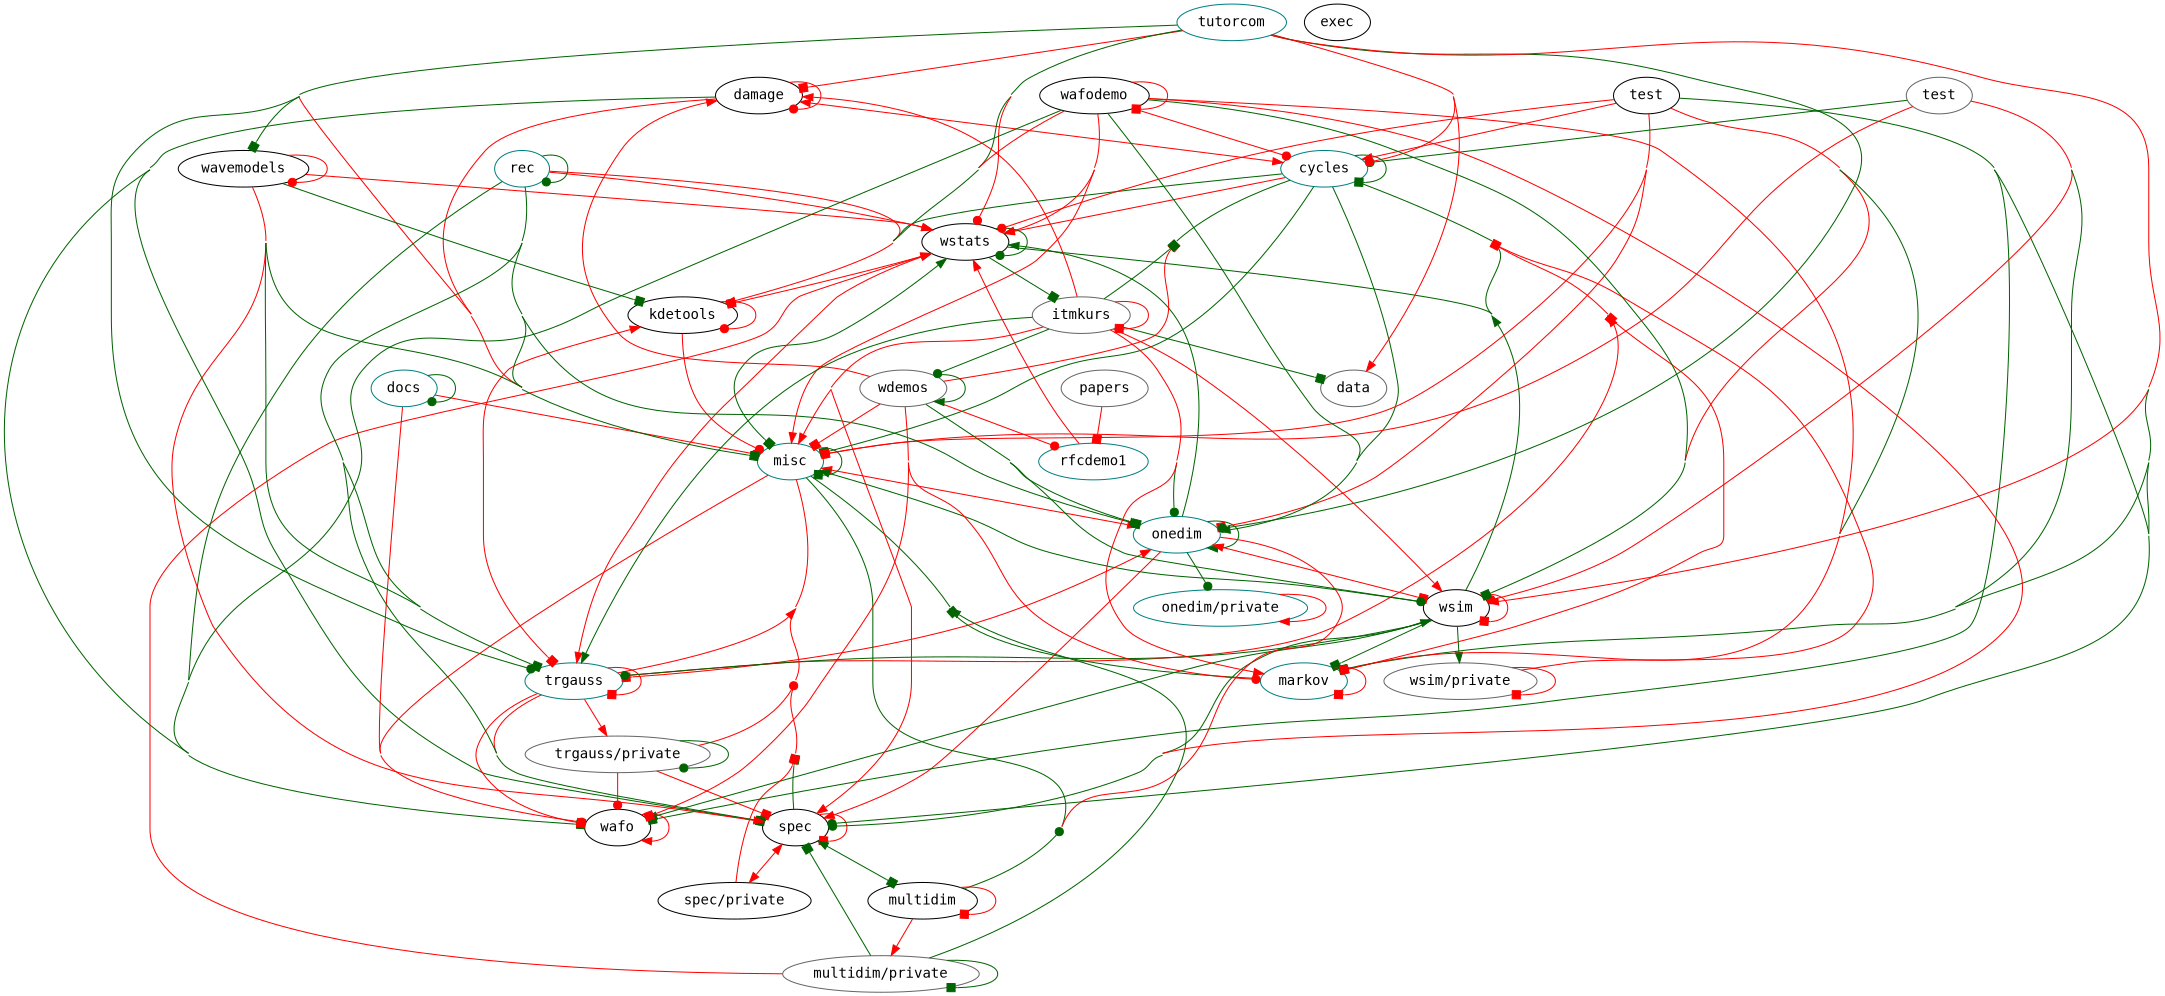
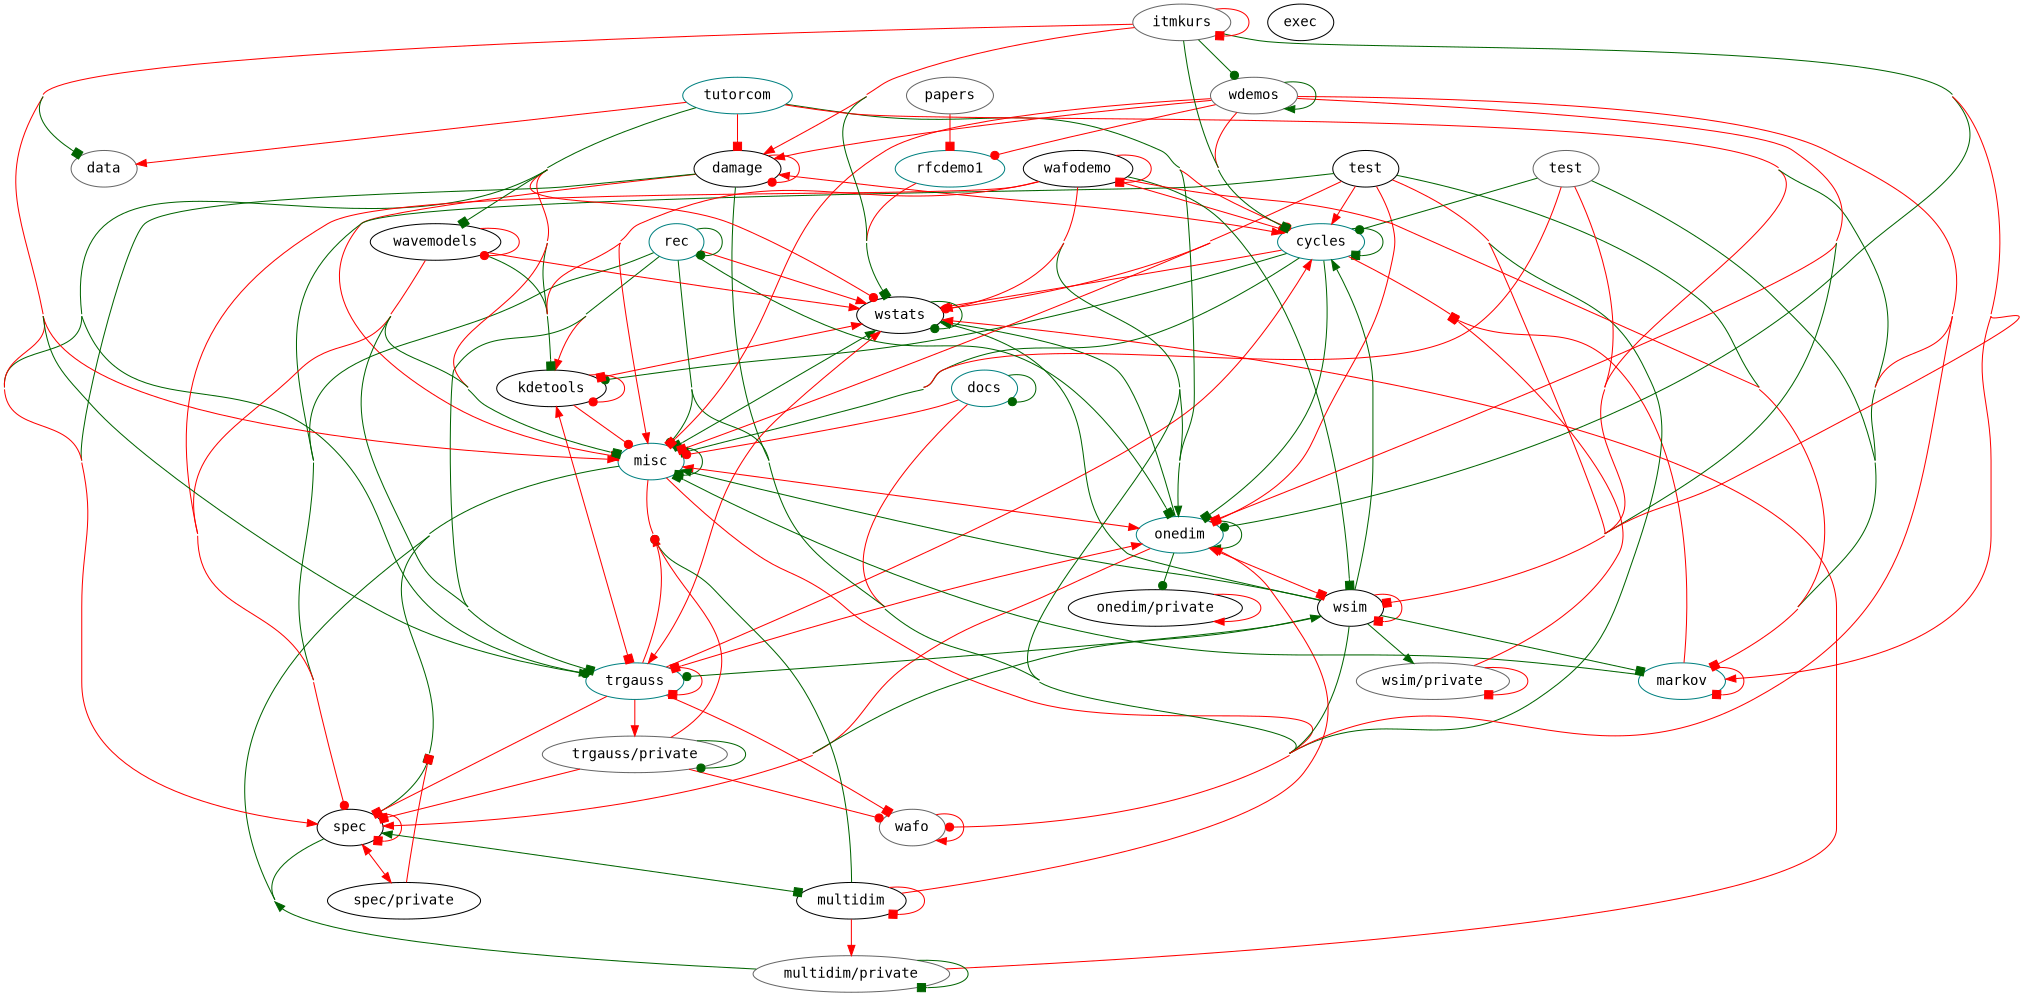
edge "wstats" -> "itmkurs": reversed
edge "wdemos" -> "onedim": color darkgreen -> red
node "onedim/private": color teal -> black
node "wafo": color black -> gray40
